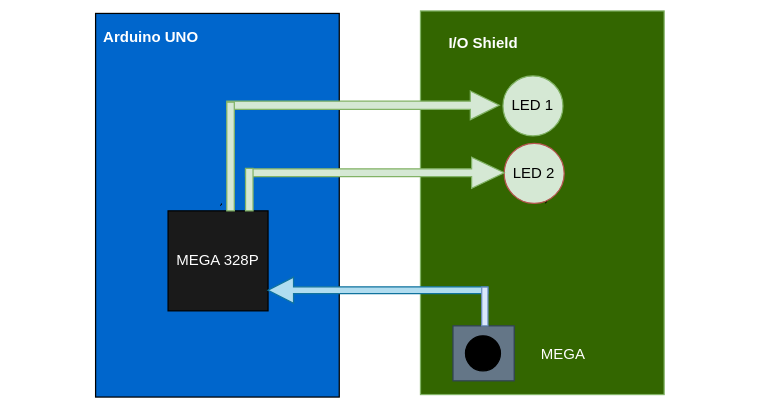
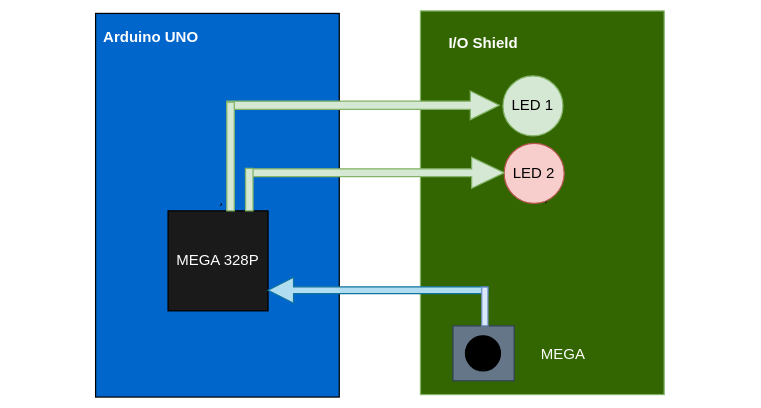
node "LED 2": fillcolor #d5e8d4 -> #f8cecc
